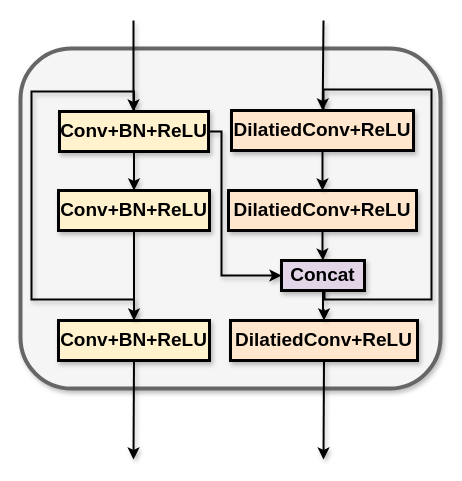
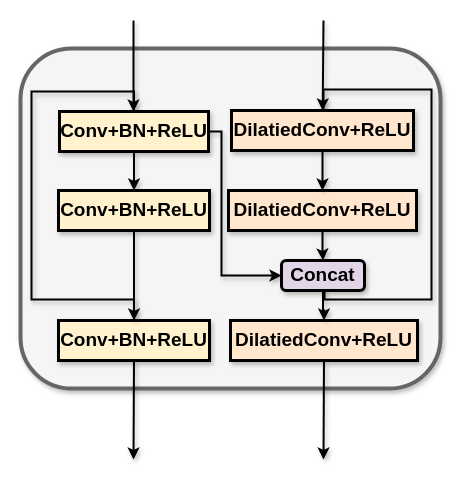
node "Concat": shape rectangle -> rounded rectangle
